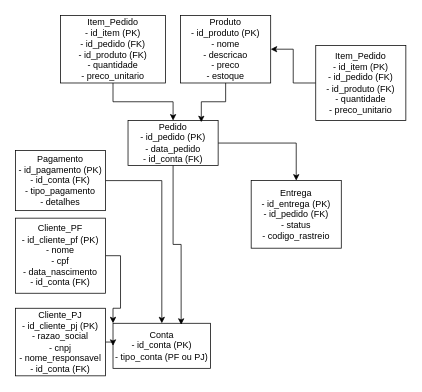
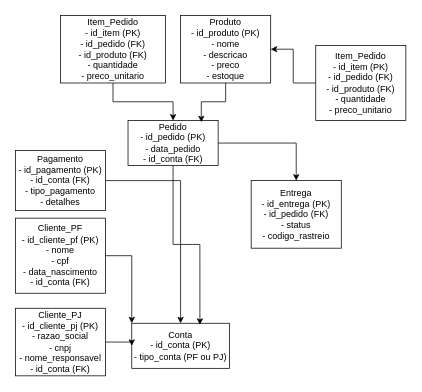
node "Conta - id_conta (PK) - tipo_conta (PF ou PJ)": moved (162, 345) -> (180, 345)
